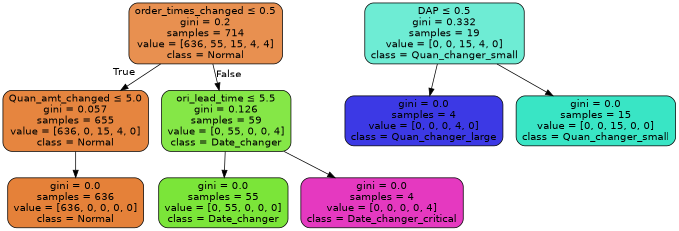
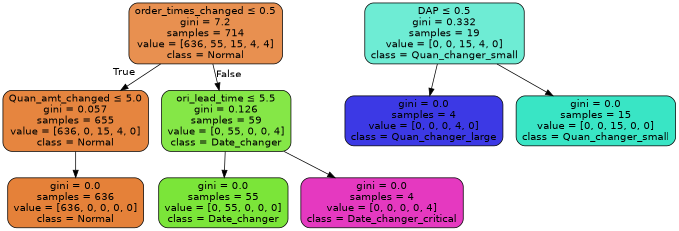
node "order_times_changed ≤ 0.5": text "gini = 0.2" -> "gini = 7.2"
